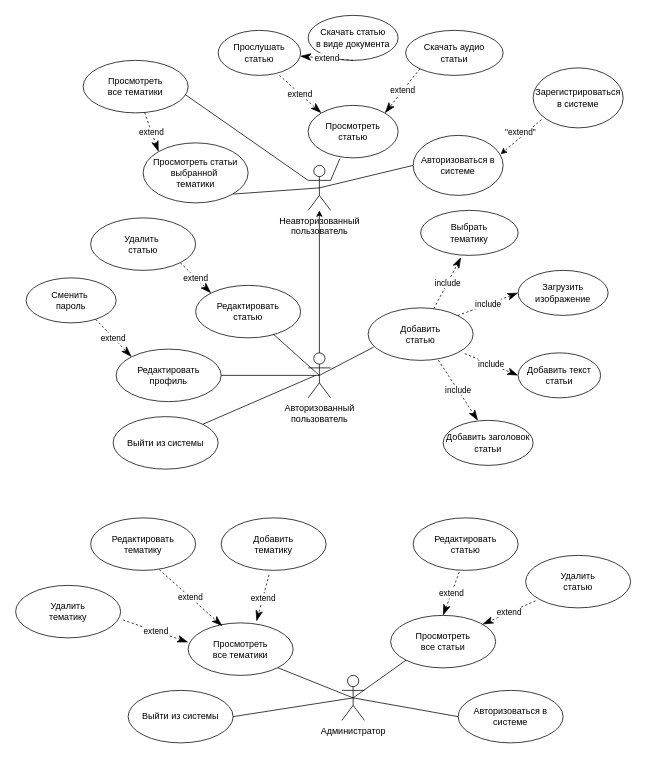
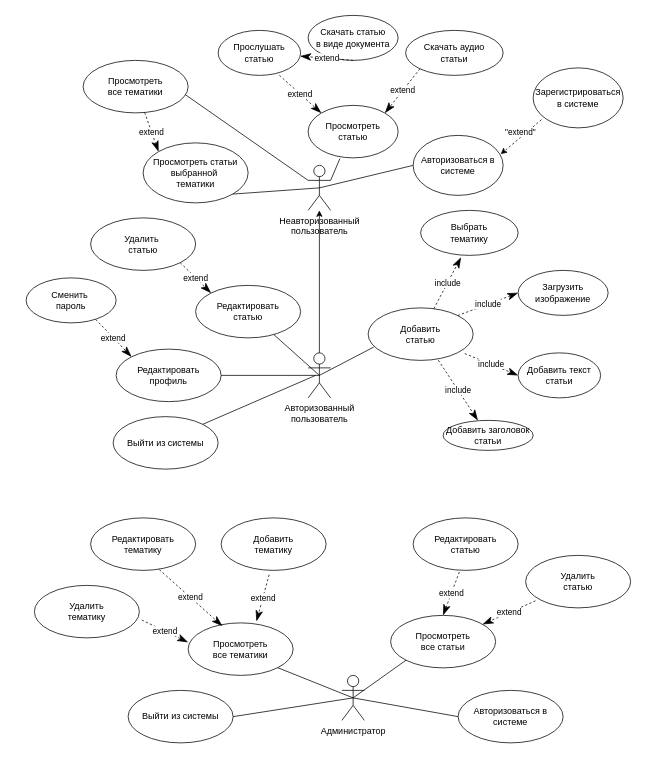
node "Добавить заголовок статьи": size 90x45 -> 90x30
node "Удалить тематику": moved (68, 612) -> (87, 612)
